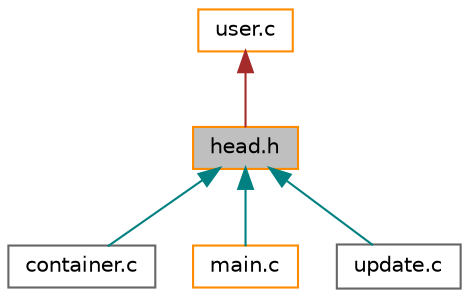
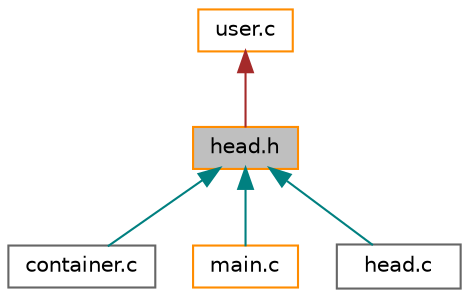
node "update.c": label "update.c" -> "head.c"
